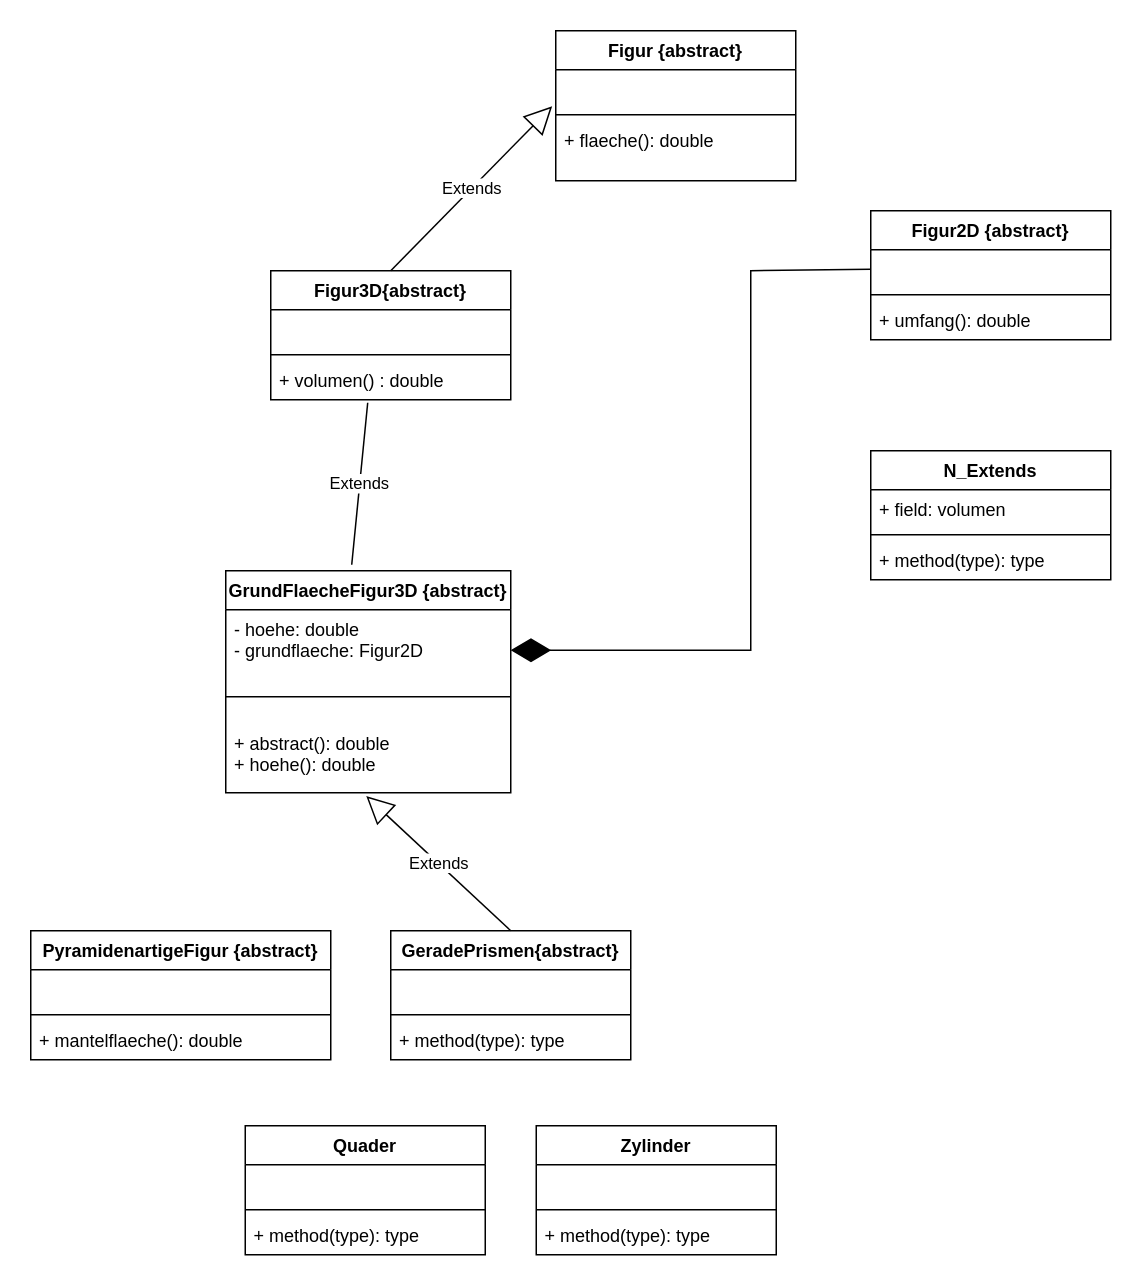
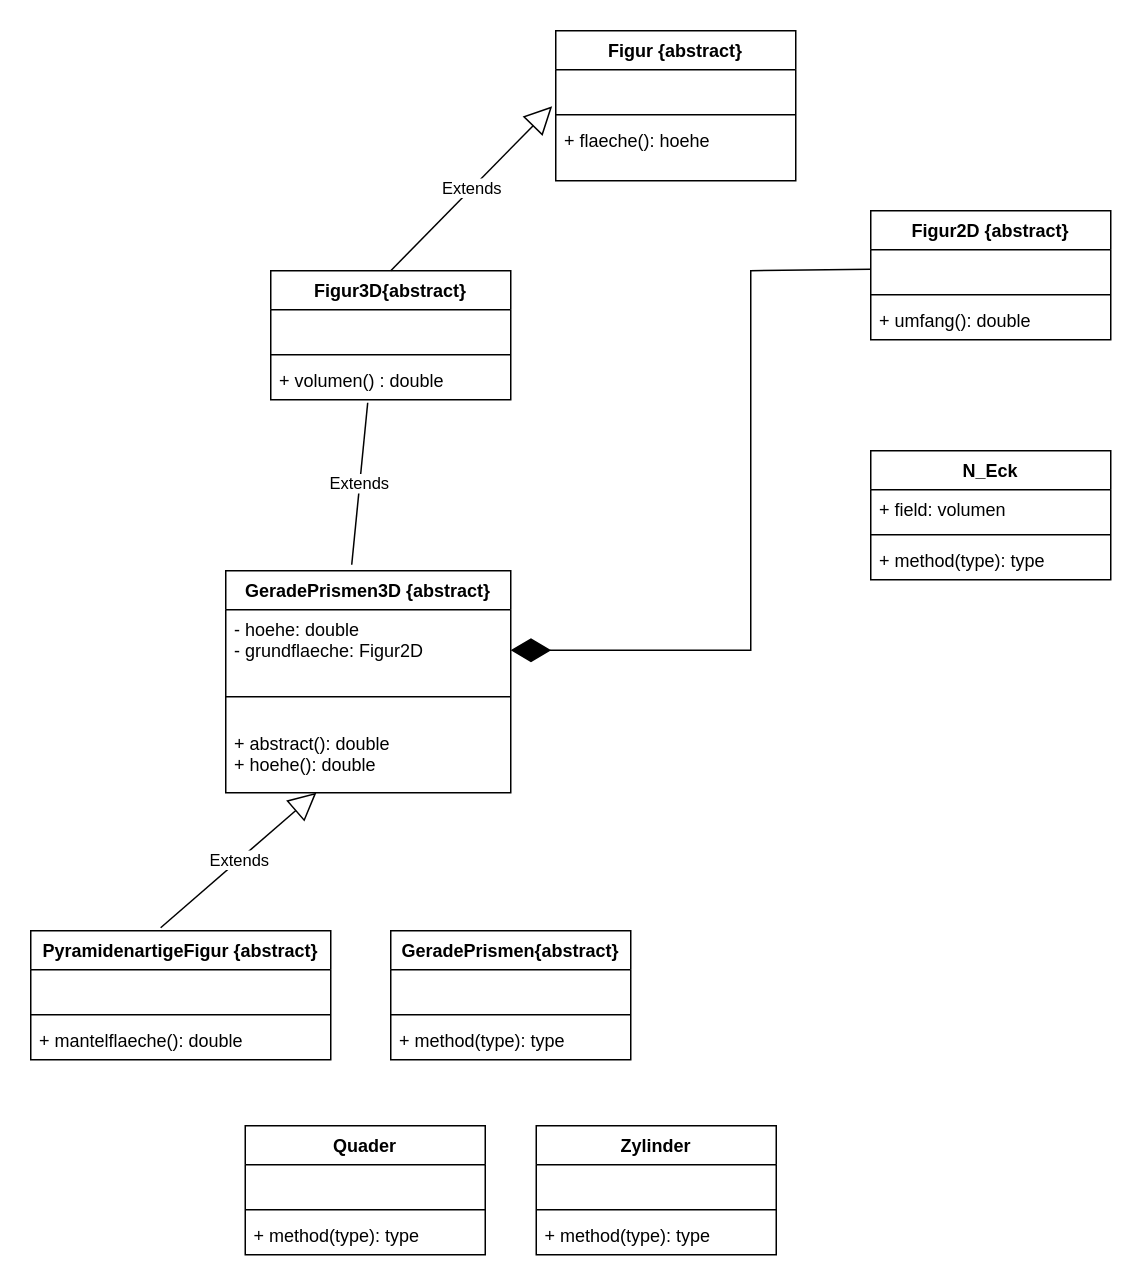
node "+ flaeche(): double": label "+ flaeche(): double" -> "+ flaeche(): hoehe"
node "N_Extends": label "N_Extends" -> "N_Eck"
node "GrundFlaecheFigur3D {abstract}": label "GrundFlaecheFigur3D {abstract}" -> "GeradePrismen3D {abstract}"
edge "PyramidenartigeFigur {abstract}" -> "+ abstract(): double + hoehe(): double": added, label "Extends"
edge "GeradePrismen{abstract}" -> "+ abstract(): double + hoehe(): double": removed, label "Extends"
